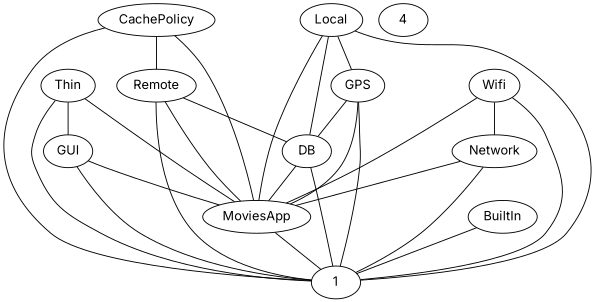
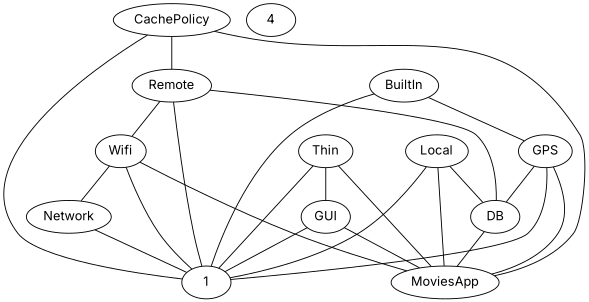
edge "Local" -- "GPS": now "BuiltIn" -- "GPS"
edge "Remote" -- "MoviesApp": now "Remote" -- "Wifi"
edge "Network" -- "MoviesApp": removed
edge "DB" -- "1": removed
edge "MoviesApp" -- "1": removed
